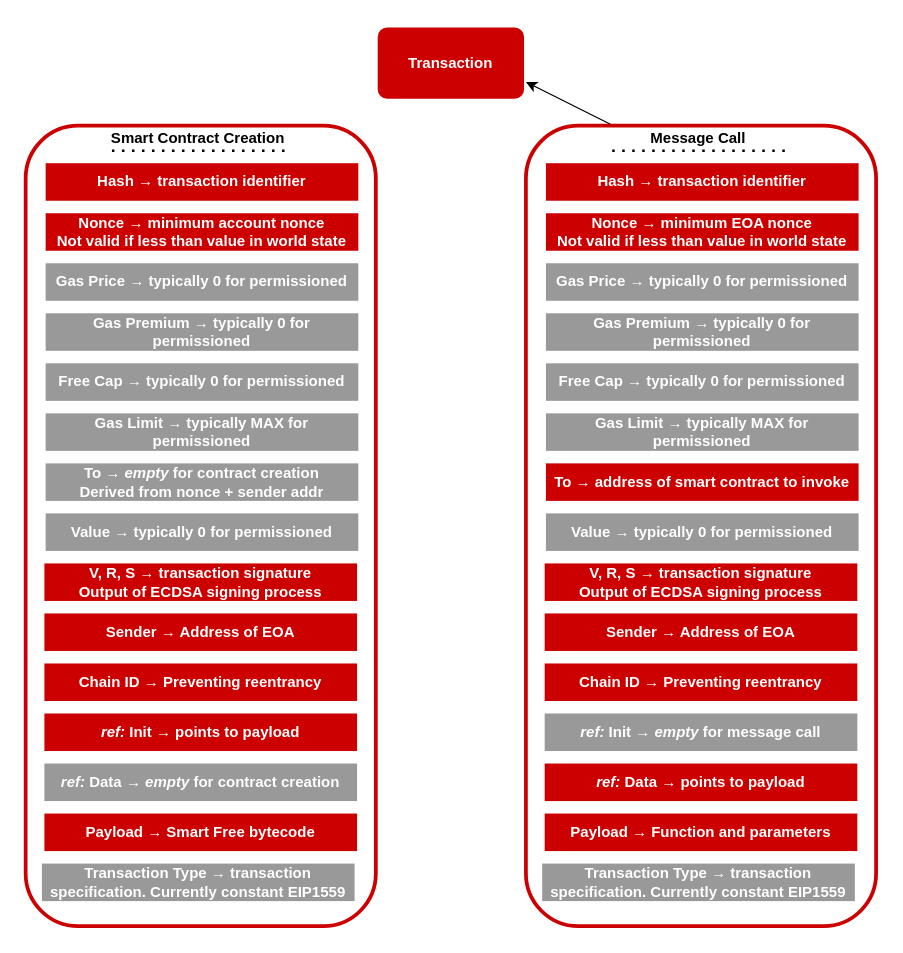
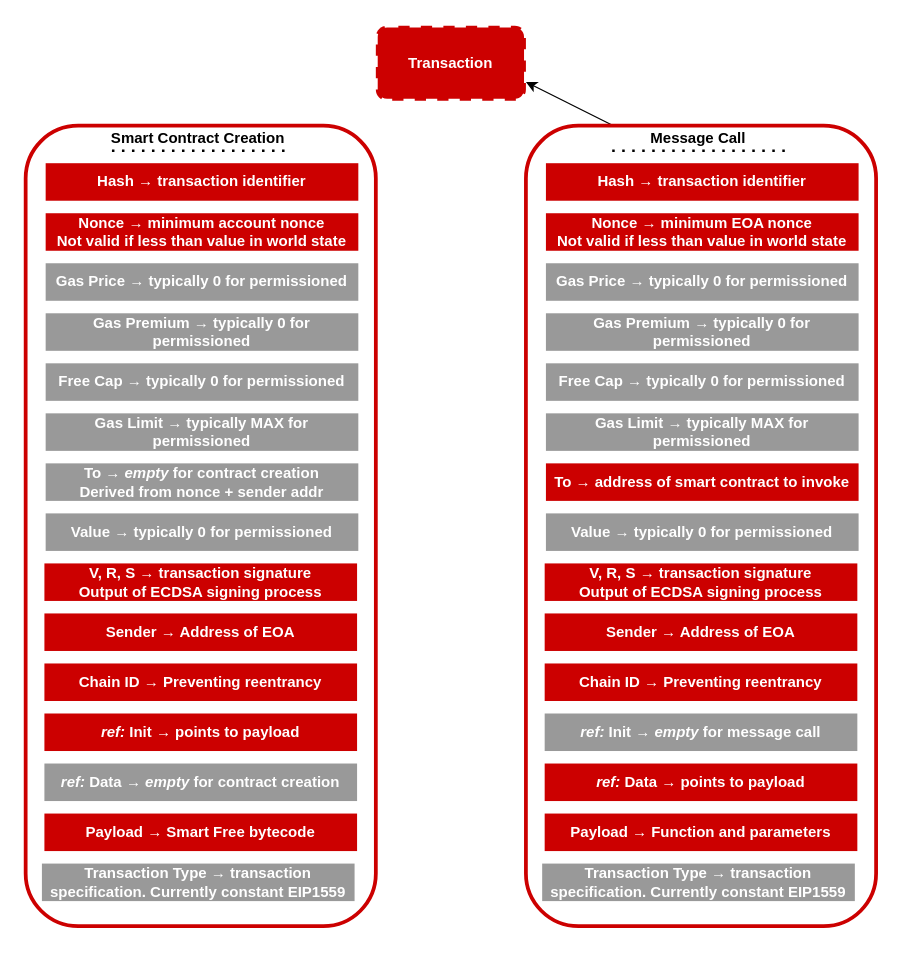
node "Transaction": style solid -> dashed
